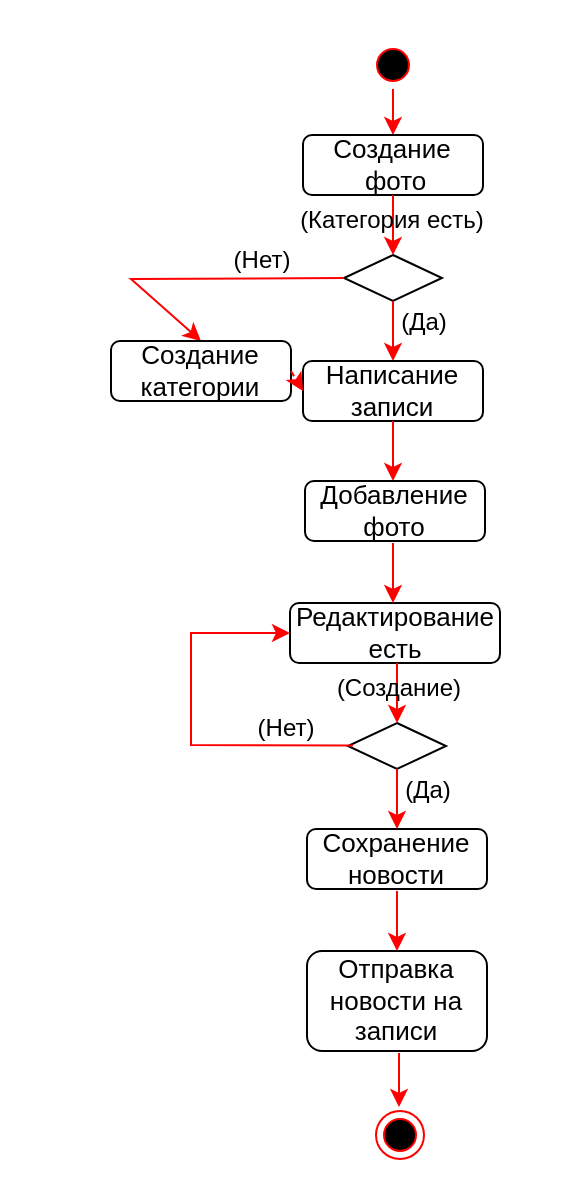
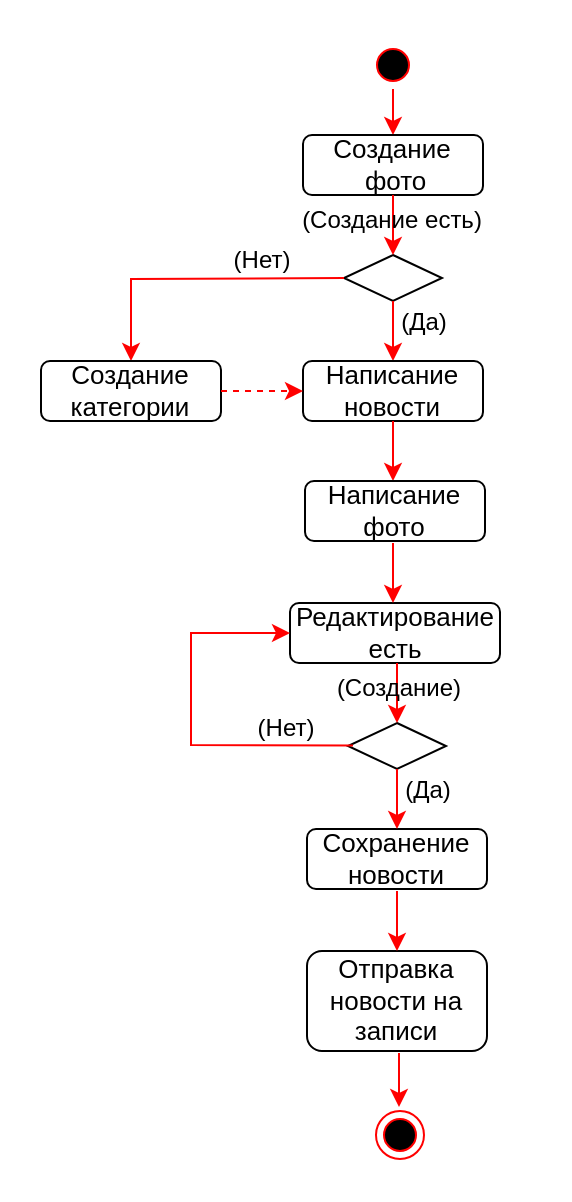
node "(Категория есть)": label "(Категория есть)" -> "(Создание есть)"
node "Создание категории": moved (201, 371) -> (131, 391)
node "Написание записи": label "Написание записи" -> "Написание новости"
node "Добавление фото": label "Добавление фото" -> "Написание фото"
